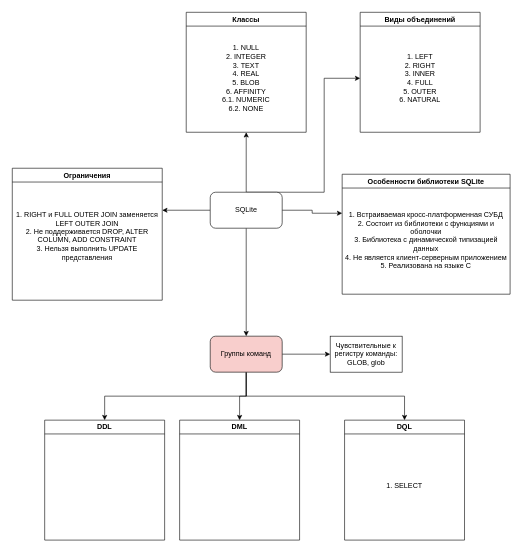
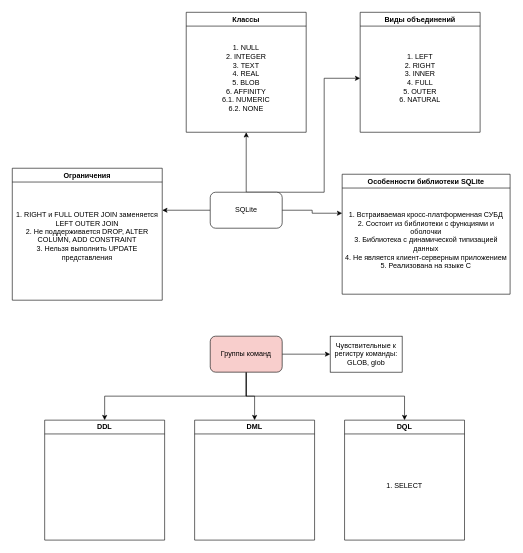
edge "SQLite" -> "Группы команд": removed
node "DML": moved (240, 480) -> (255, 480)
